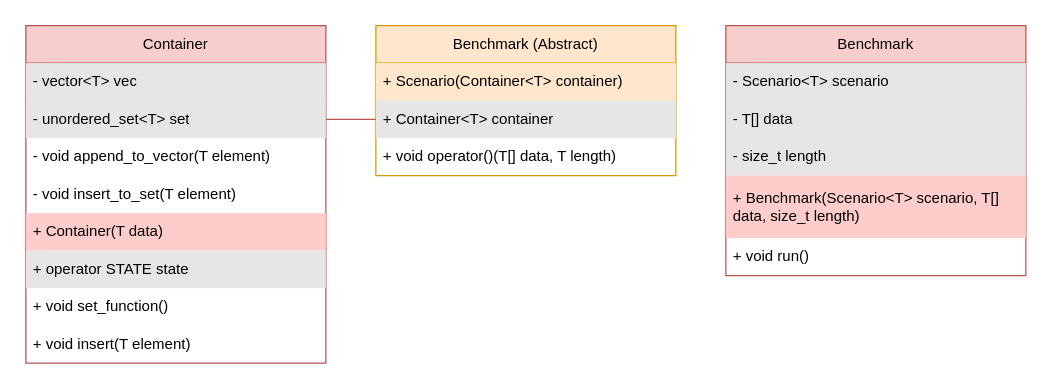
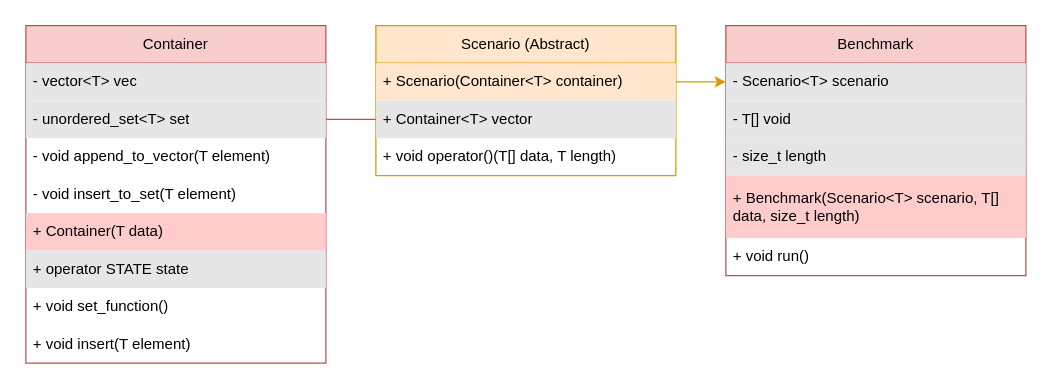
node "Benchmark (Abstract)": label "Benchmark (Abstract)" -> "Scenario (Abstract)"
edge "+ Scenario(Container<T> container)" -> "- Scenario<T> scenario": added
node "+ Container<T> container": label "+ Container<T> container" -> "+ Container<T> vector"
node "- T[] data": label "- T[] data" -> "- T[] void"
